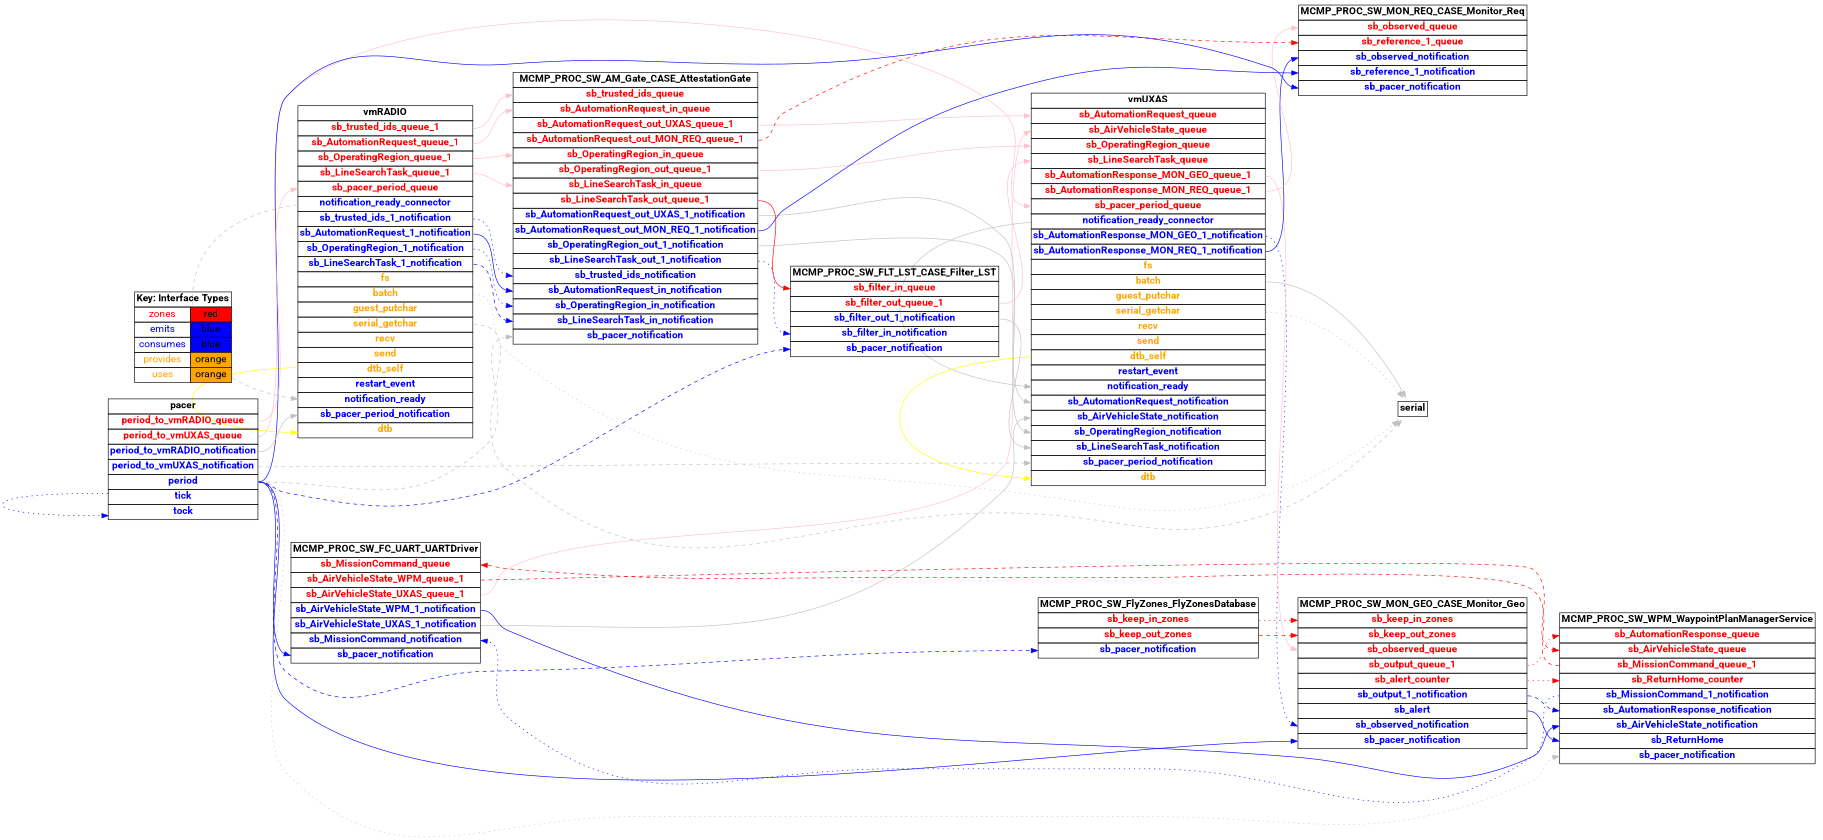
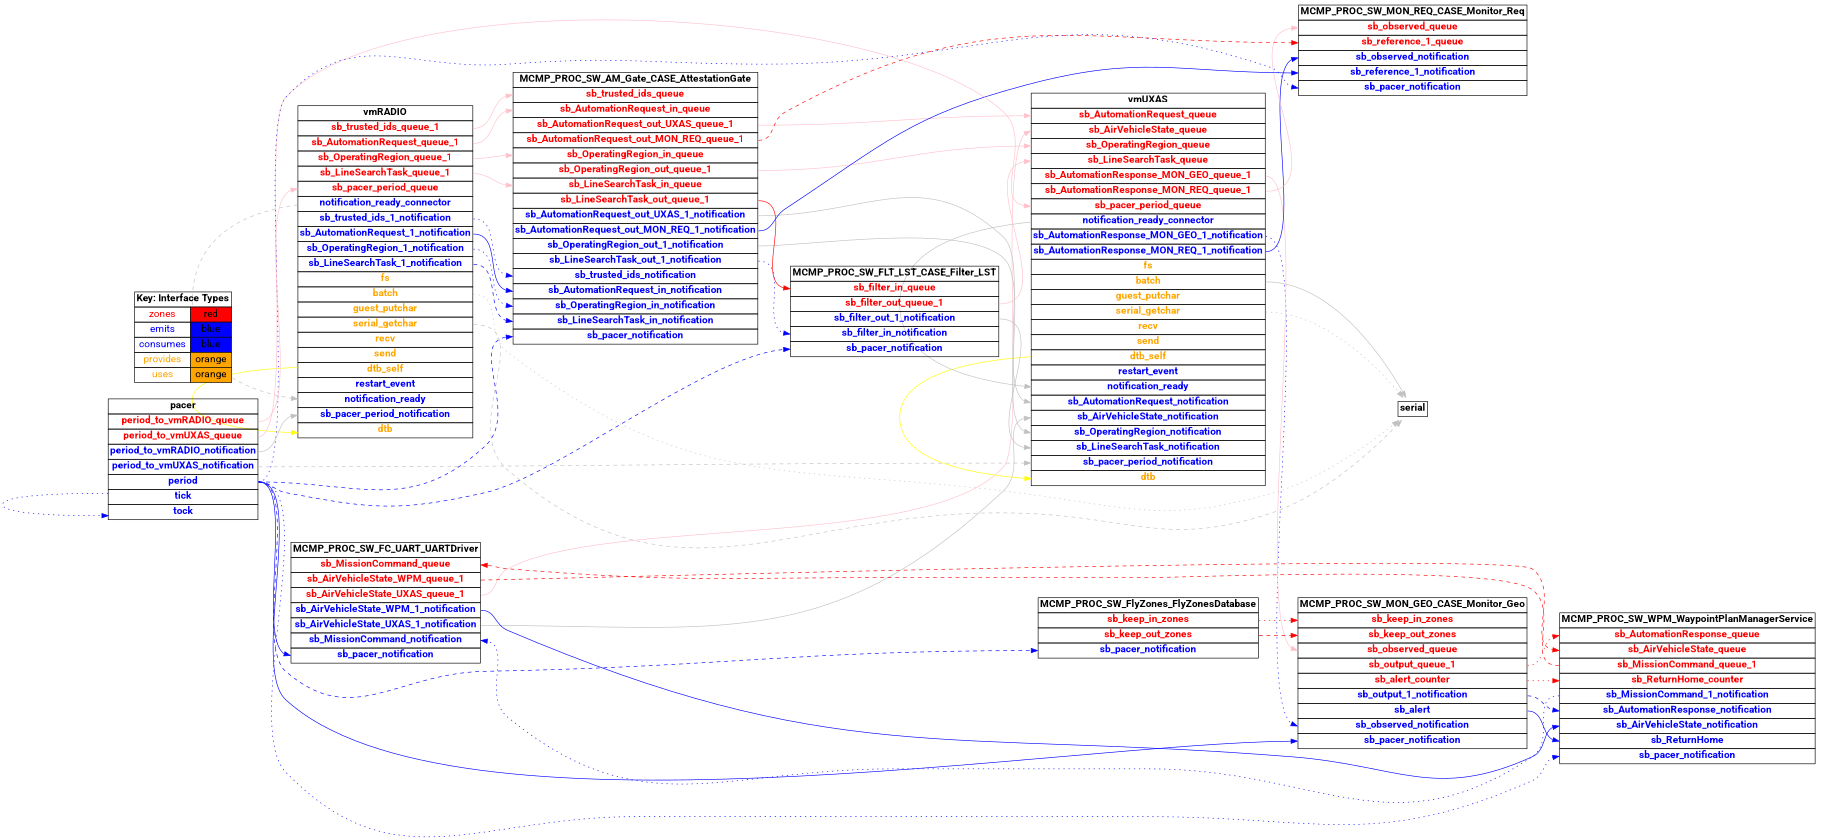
edge "pacer" -> "MCMP_PROC_SW_MON_REQ_CASE_Monitor_Req": style solid -> dotted
edge "pacer" -> "MCMP_PROC_SW_AM_Gate_CASE_AttestationGate": color grey -> blue
edge "pacer" -> "MCMP_PROC_SW_WPM_WaypointPlanManagerService": color grey -> blue
